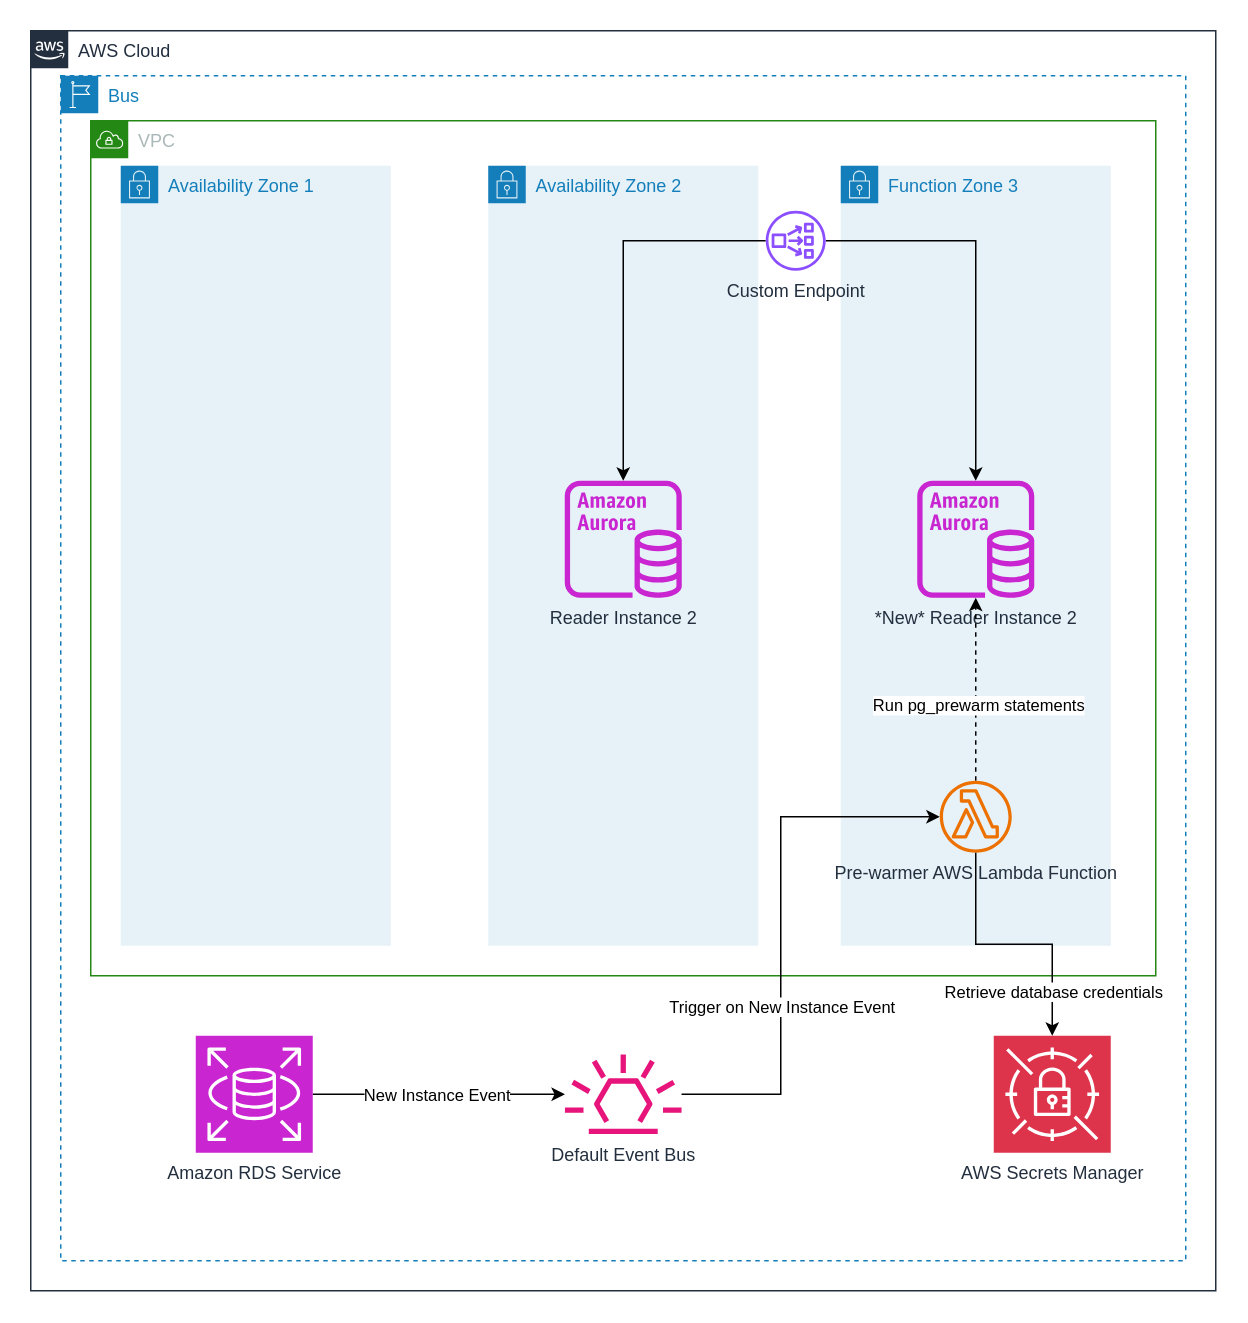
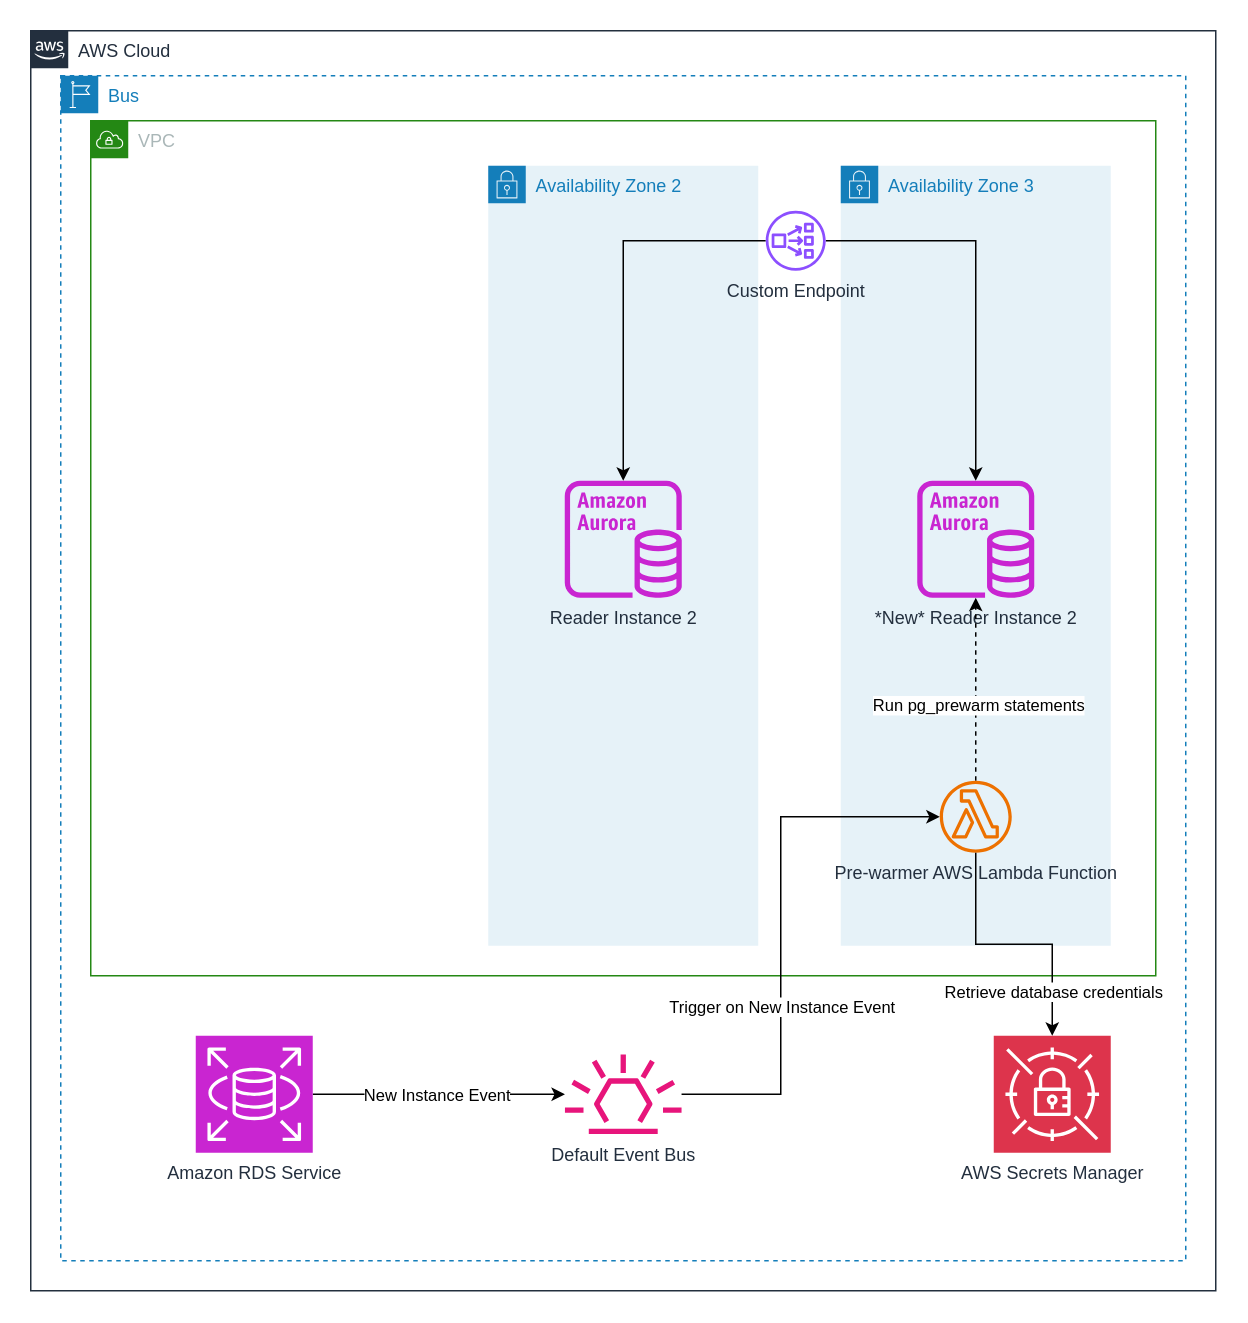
node "Function Zone 3": label "Function Zone 3" -> "Availability Zone 3"
node "Availability Zone 1": removed
